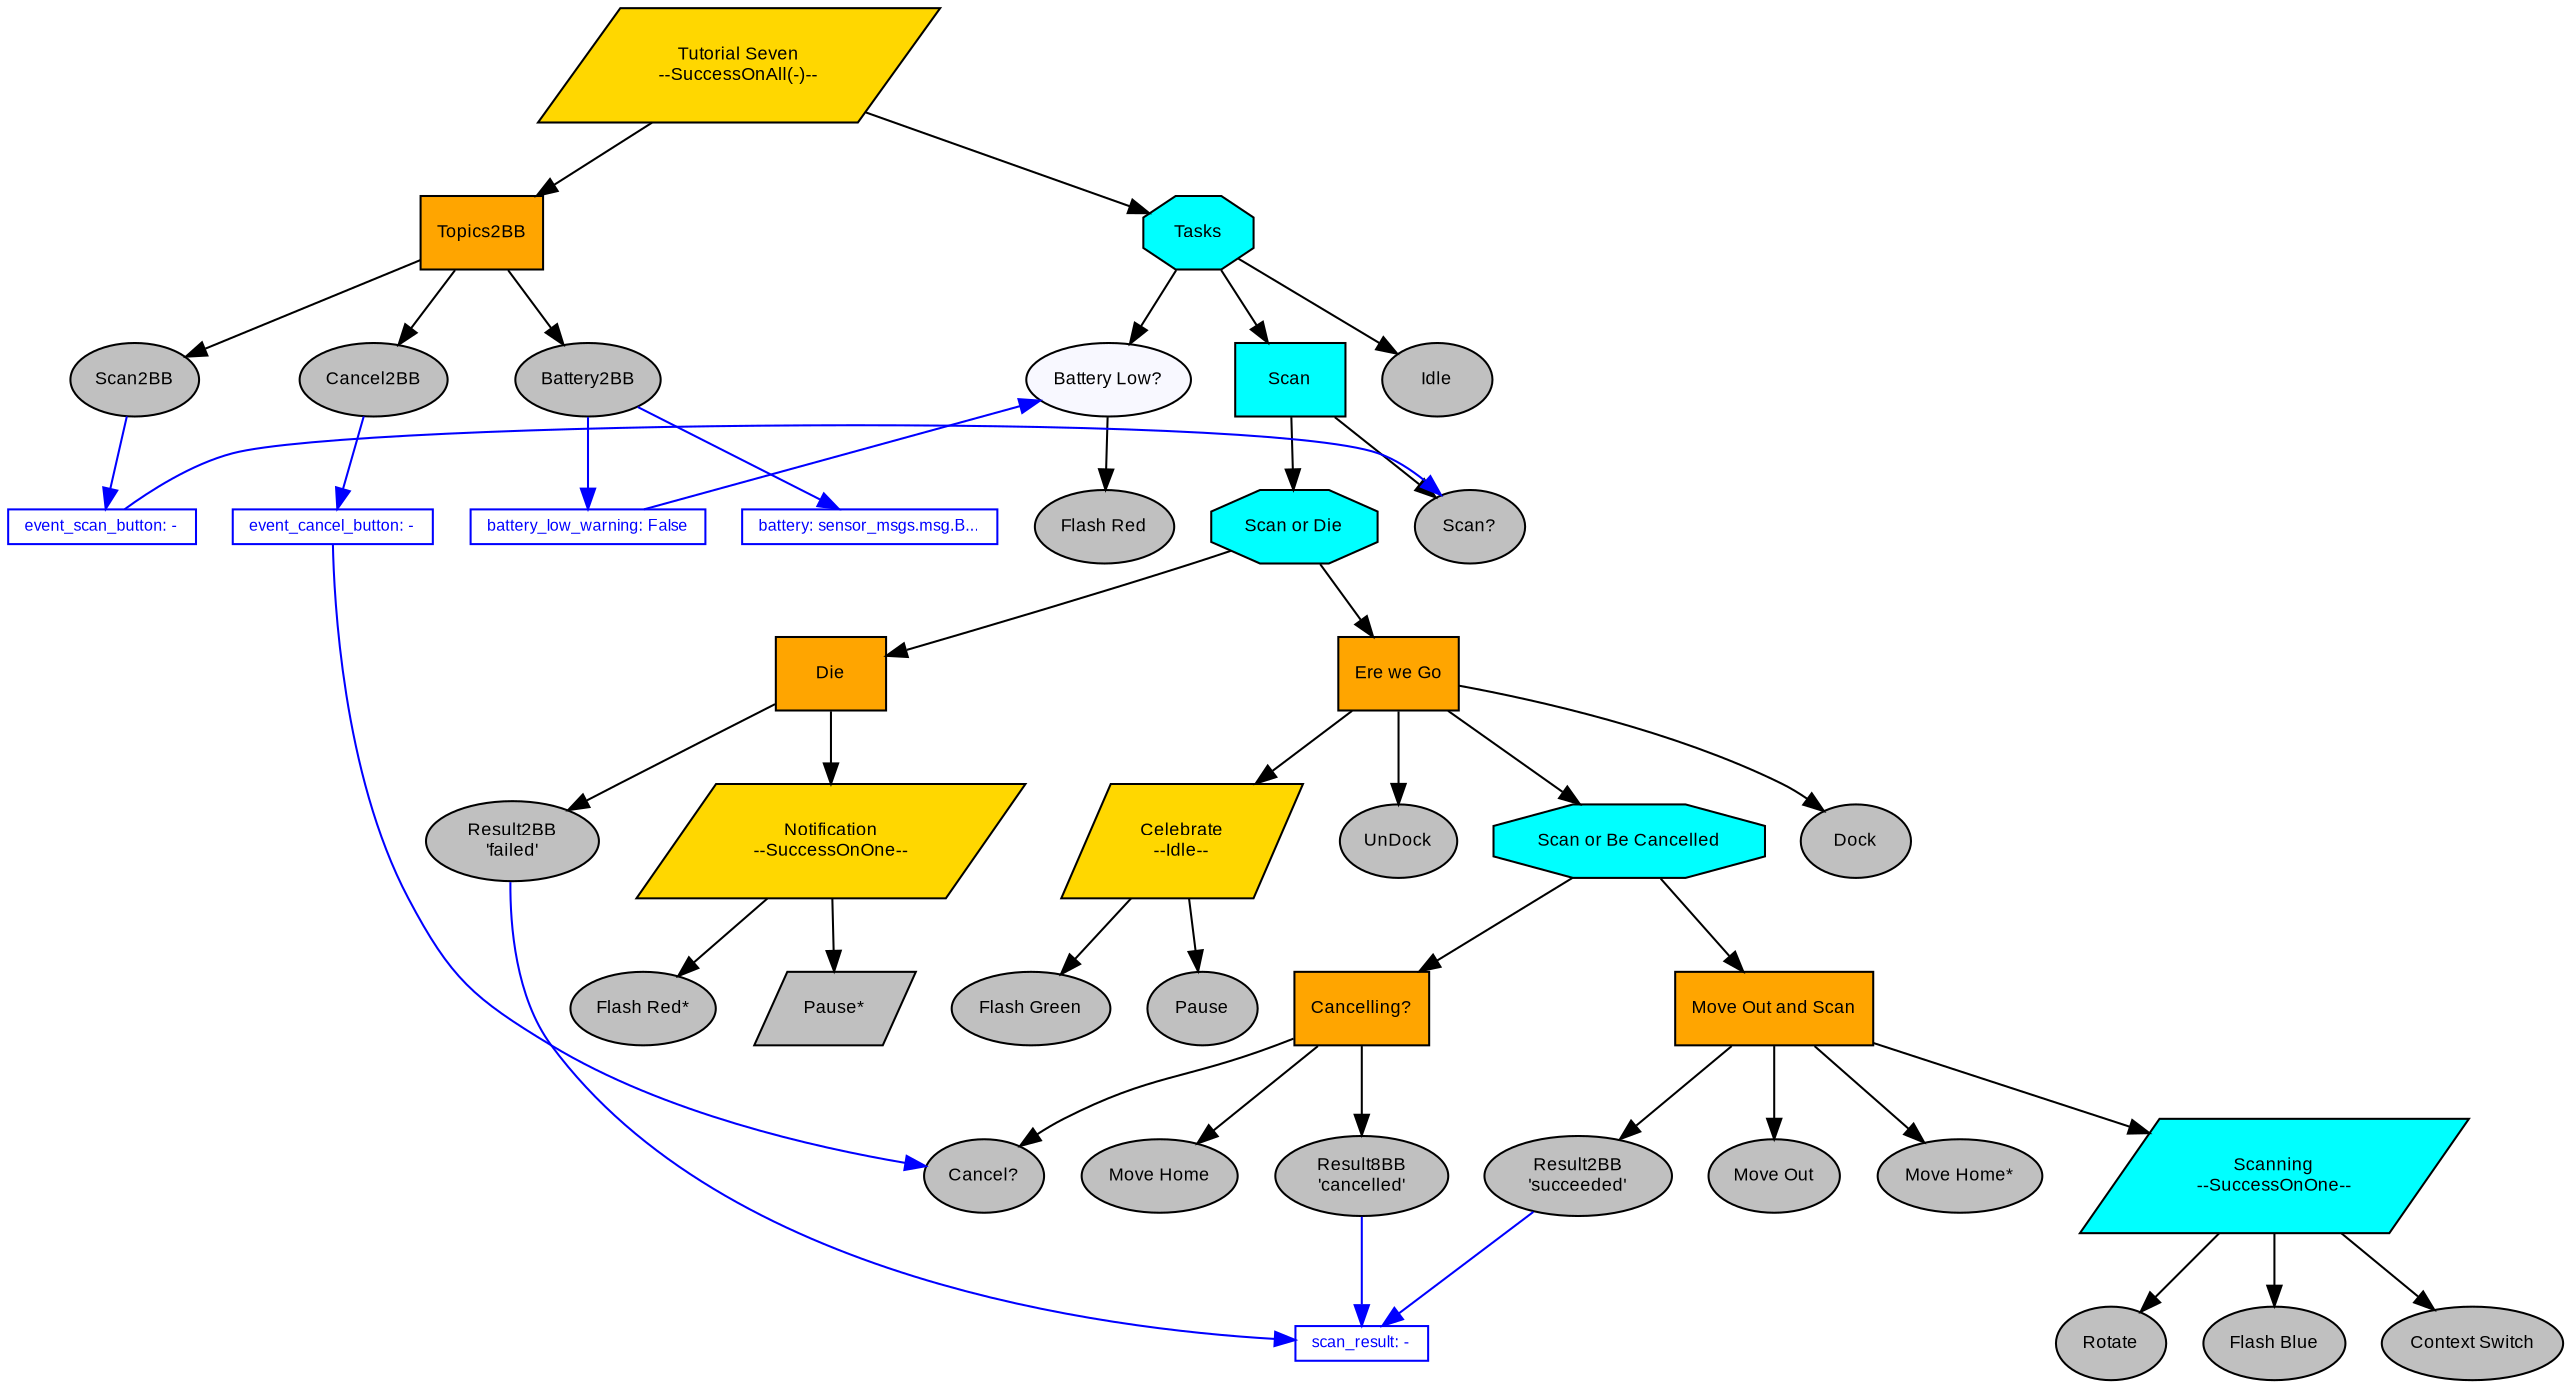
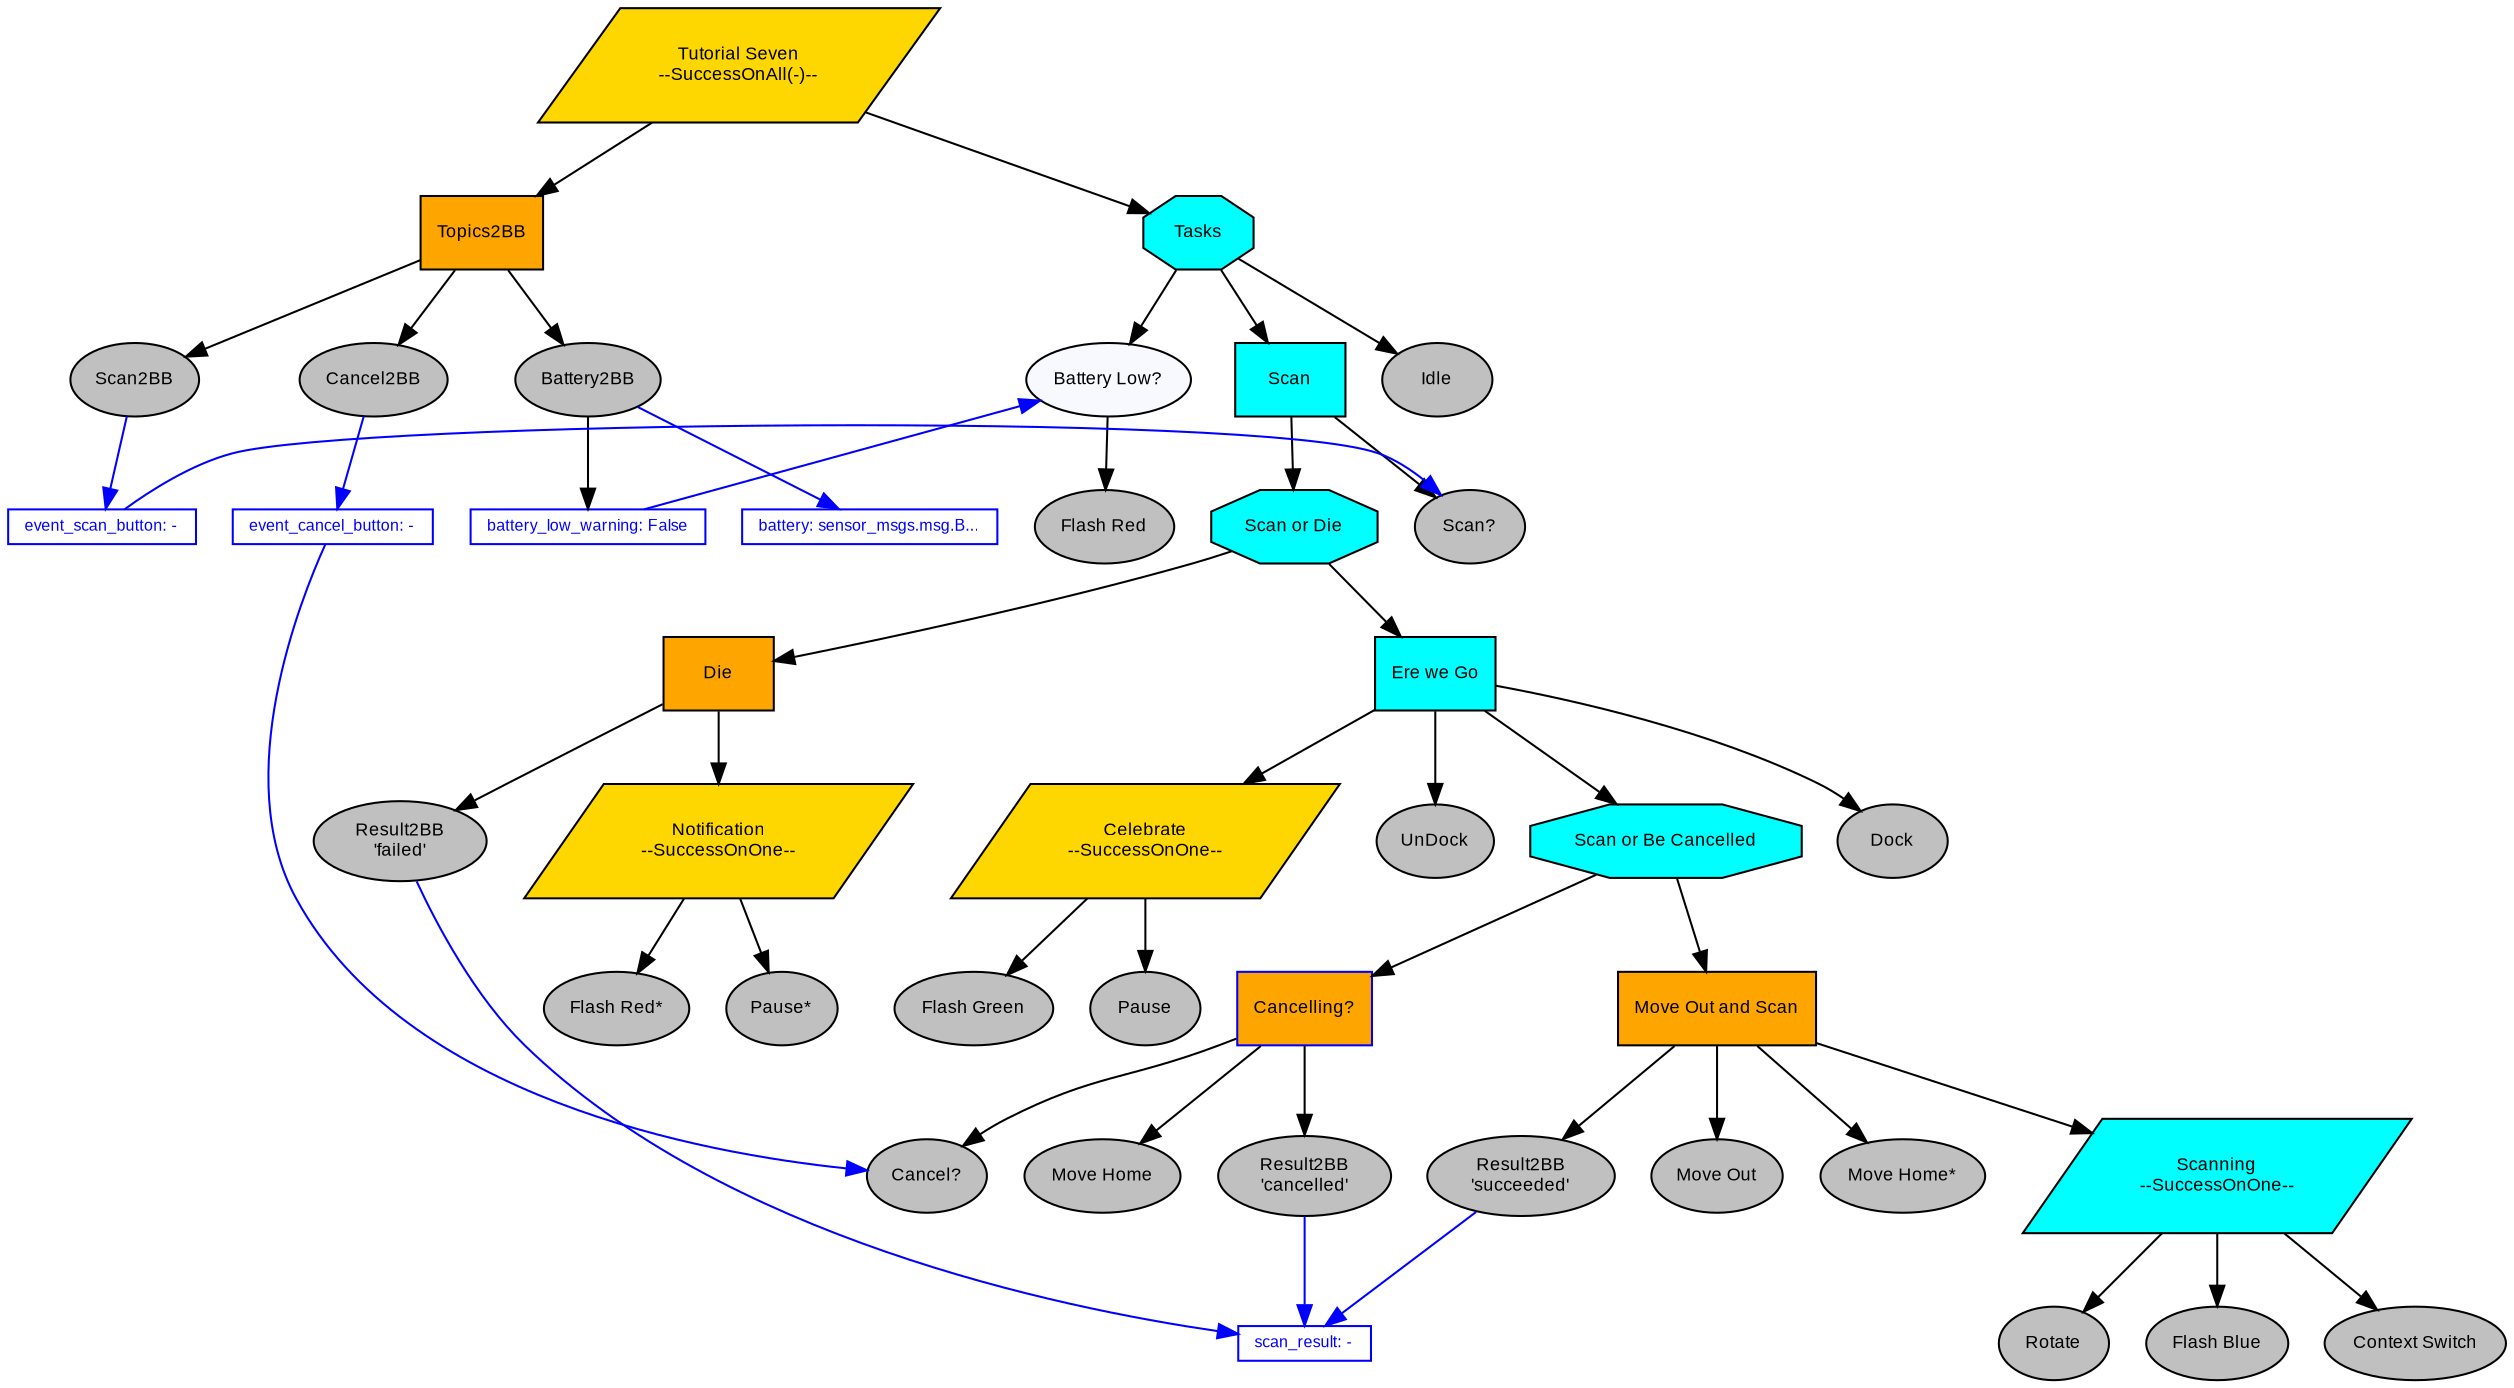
edge "Battery2BB" -> "battery_low_warning: False": color blue -> black
node "Ere we Go": fillcolor orange -> cyan
node "Celebrate --Idle--": label "Celebrate --Idle--" -> "Celebrate --SuccessOnOne--"
node "Pause*": shape parallelogram -> ellipse
node "Cancelling?": color black -> blue
node "Result8BB 'cancelled'": label "Result8BB 'cancelled'" -> "Result2BB 'cancelled'"
